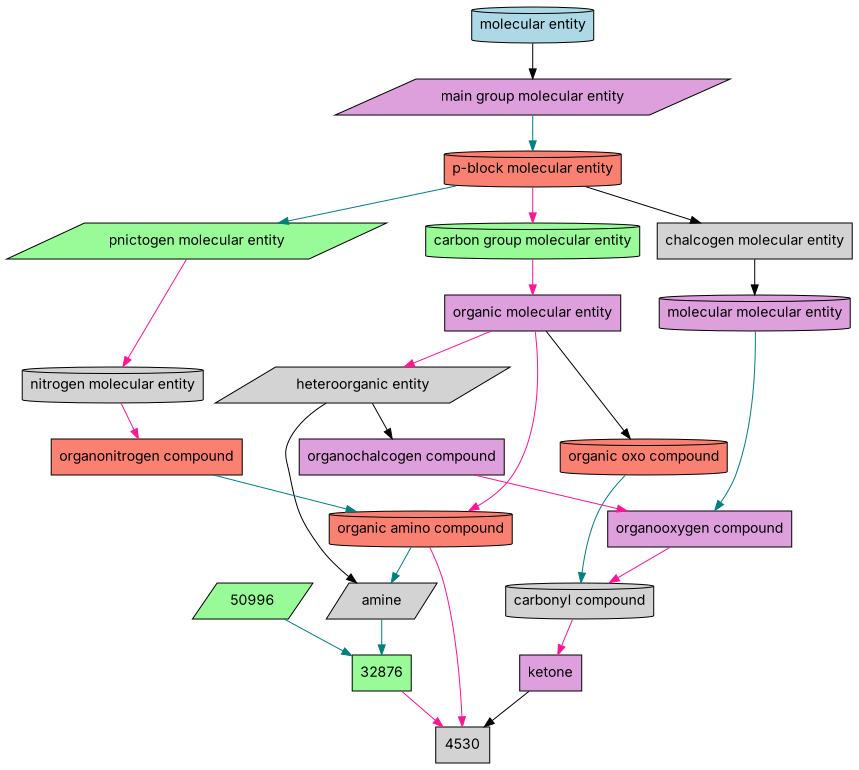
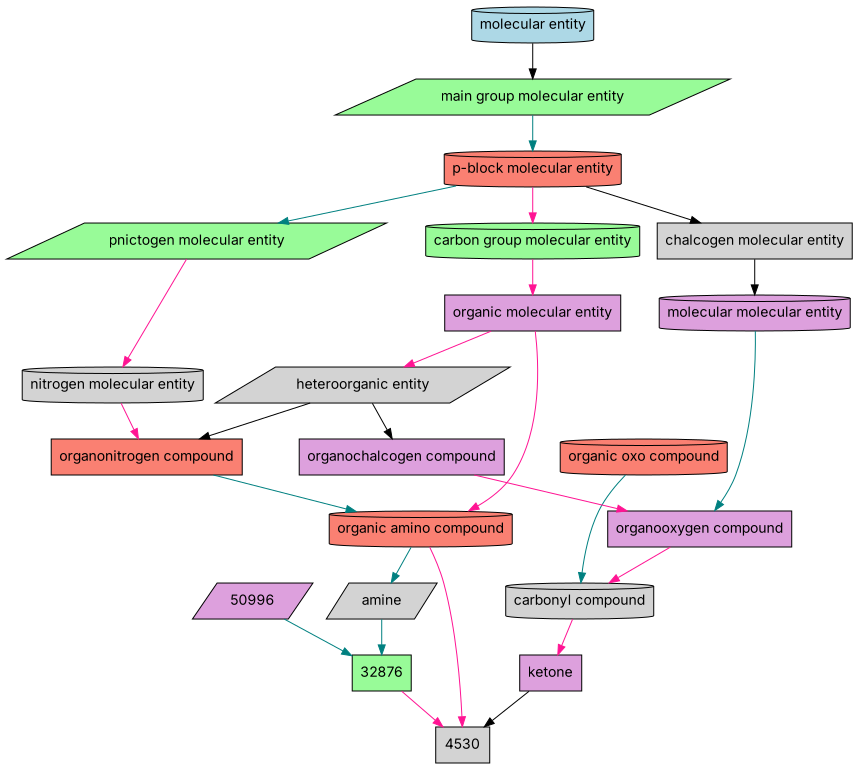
node "main group molecular entity": fillcolor plum -> palegreen
edge "organic molecular entity" -> "organic oxo compound": removed
edge "heteroorganic entity" -> "amine": now "heteroorganic entity" -> "organonitrogen compound"
node "50996": fillcolor palegreen -> plum
